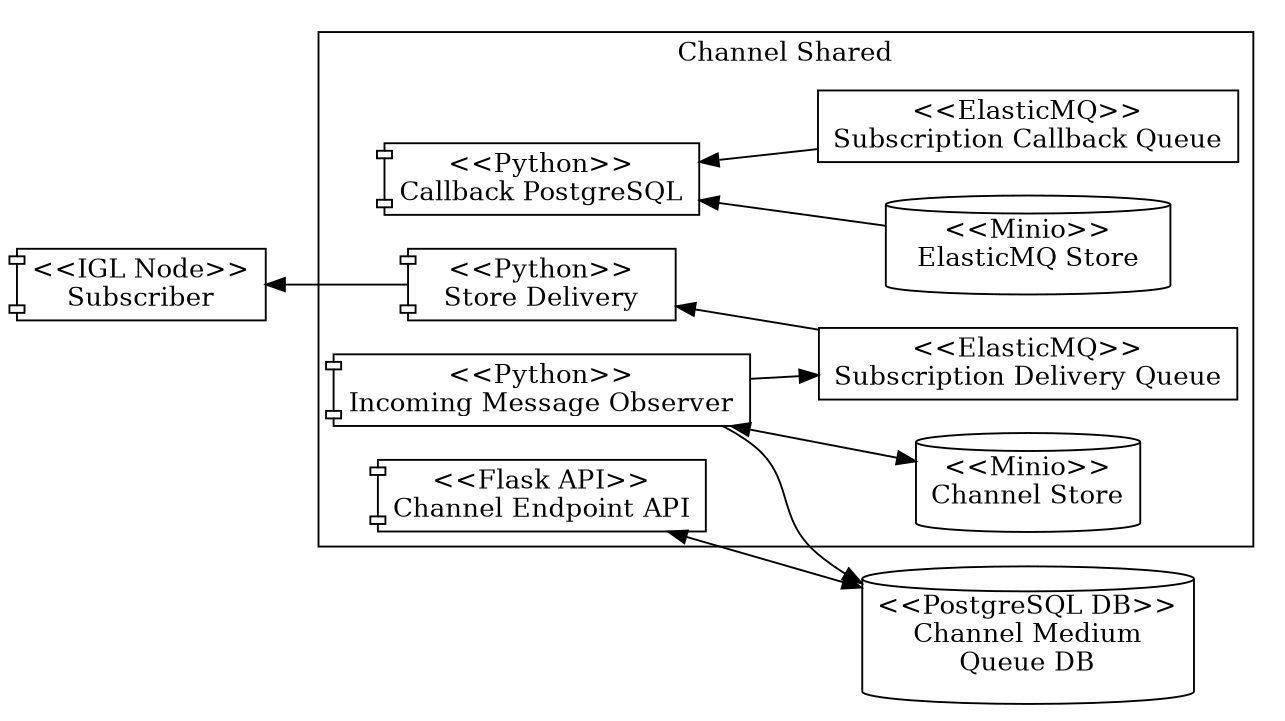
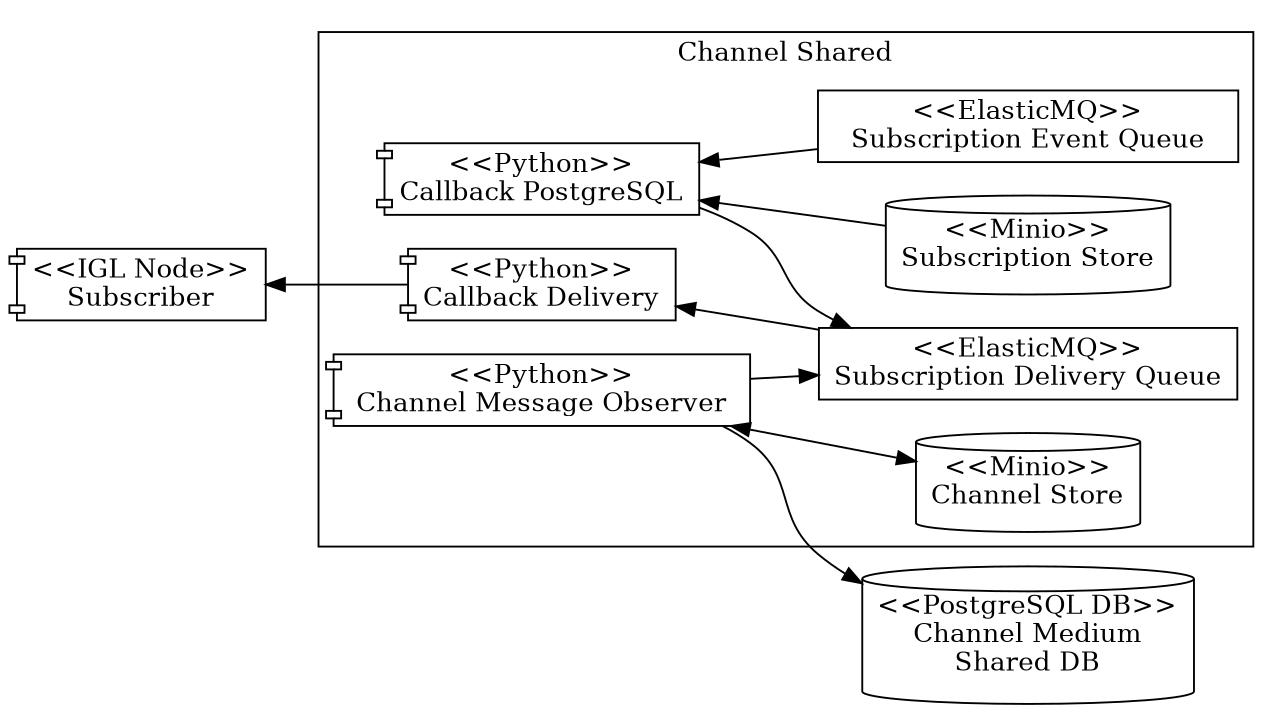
node "<<ElasticMQ>> Subscription Callback Queue": label "<<ElasticMQ>> Subscription Callback Queue" -> "<<ElasticMQ>> Subscription Event Queue"
node "<<Minio>> ElasticMQ Store": label "<<Minio>> ElasticMQ Store" -> "<<Minio>> Subscription Store"
edge "<<Python>> Callback PostgreSQL" -> "<<ElasticMQ>> Subscription Delivery Queue": added
node "<<Python>> Store Delivery": label "<<Python>> Store Delivery" -> "<<Python>> Callback Delivery"
node "<<Python>> Incoming Message Observer": label "<<Python>> Incoming Message Observer" -> "<<Python>> Channel Message Observer"
node "<<Flask API>> Channel Endpoint API": removed
node "<<PostgreSQL DB>> Channel Medium Queue DB": label "<<PostgreSQL DB>> Channel Medium Queue DB" -> "<<PostgreSQL DB>> Channel Medium Shared DB"
